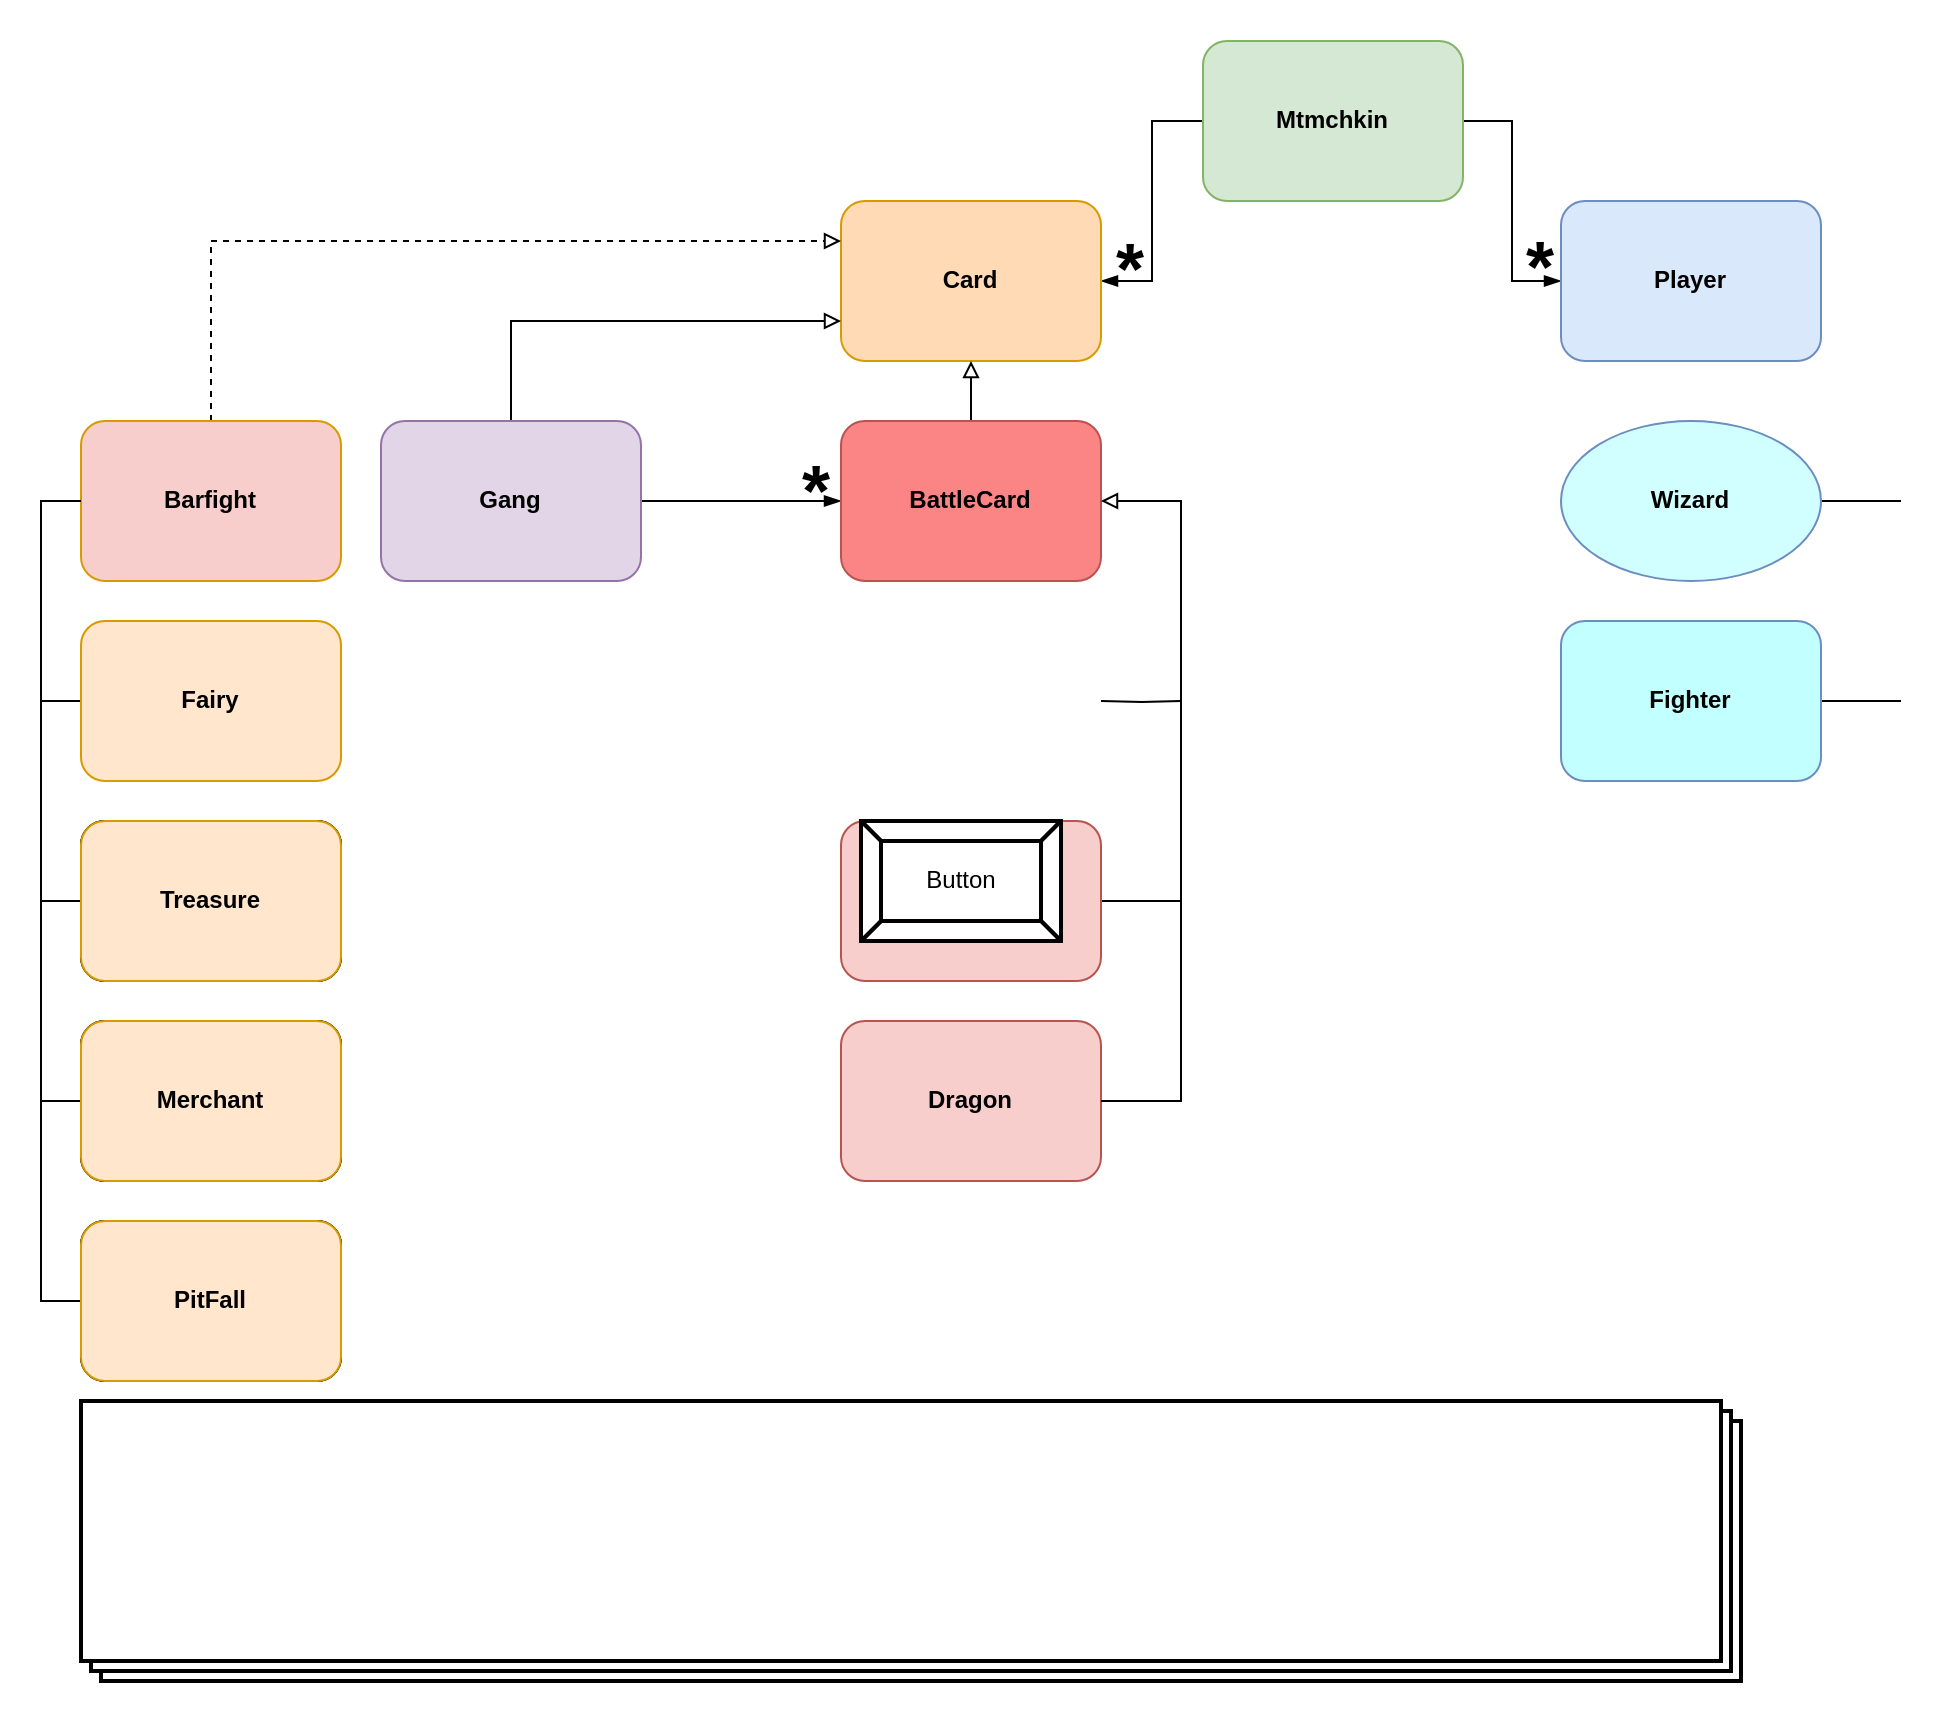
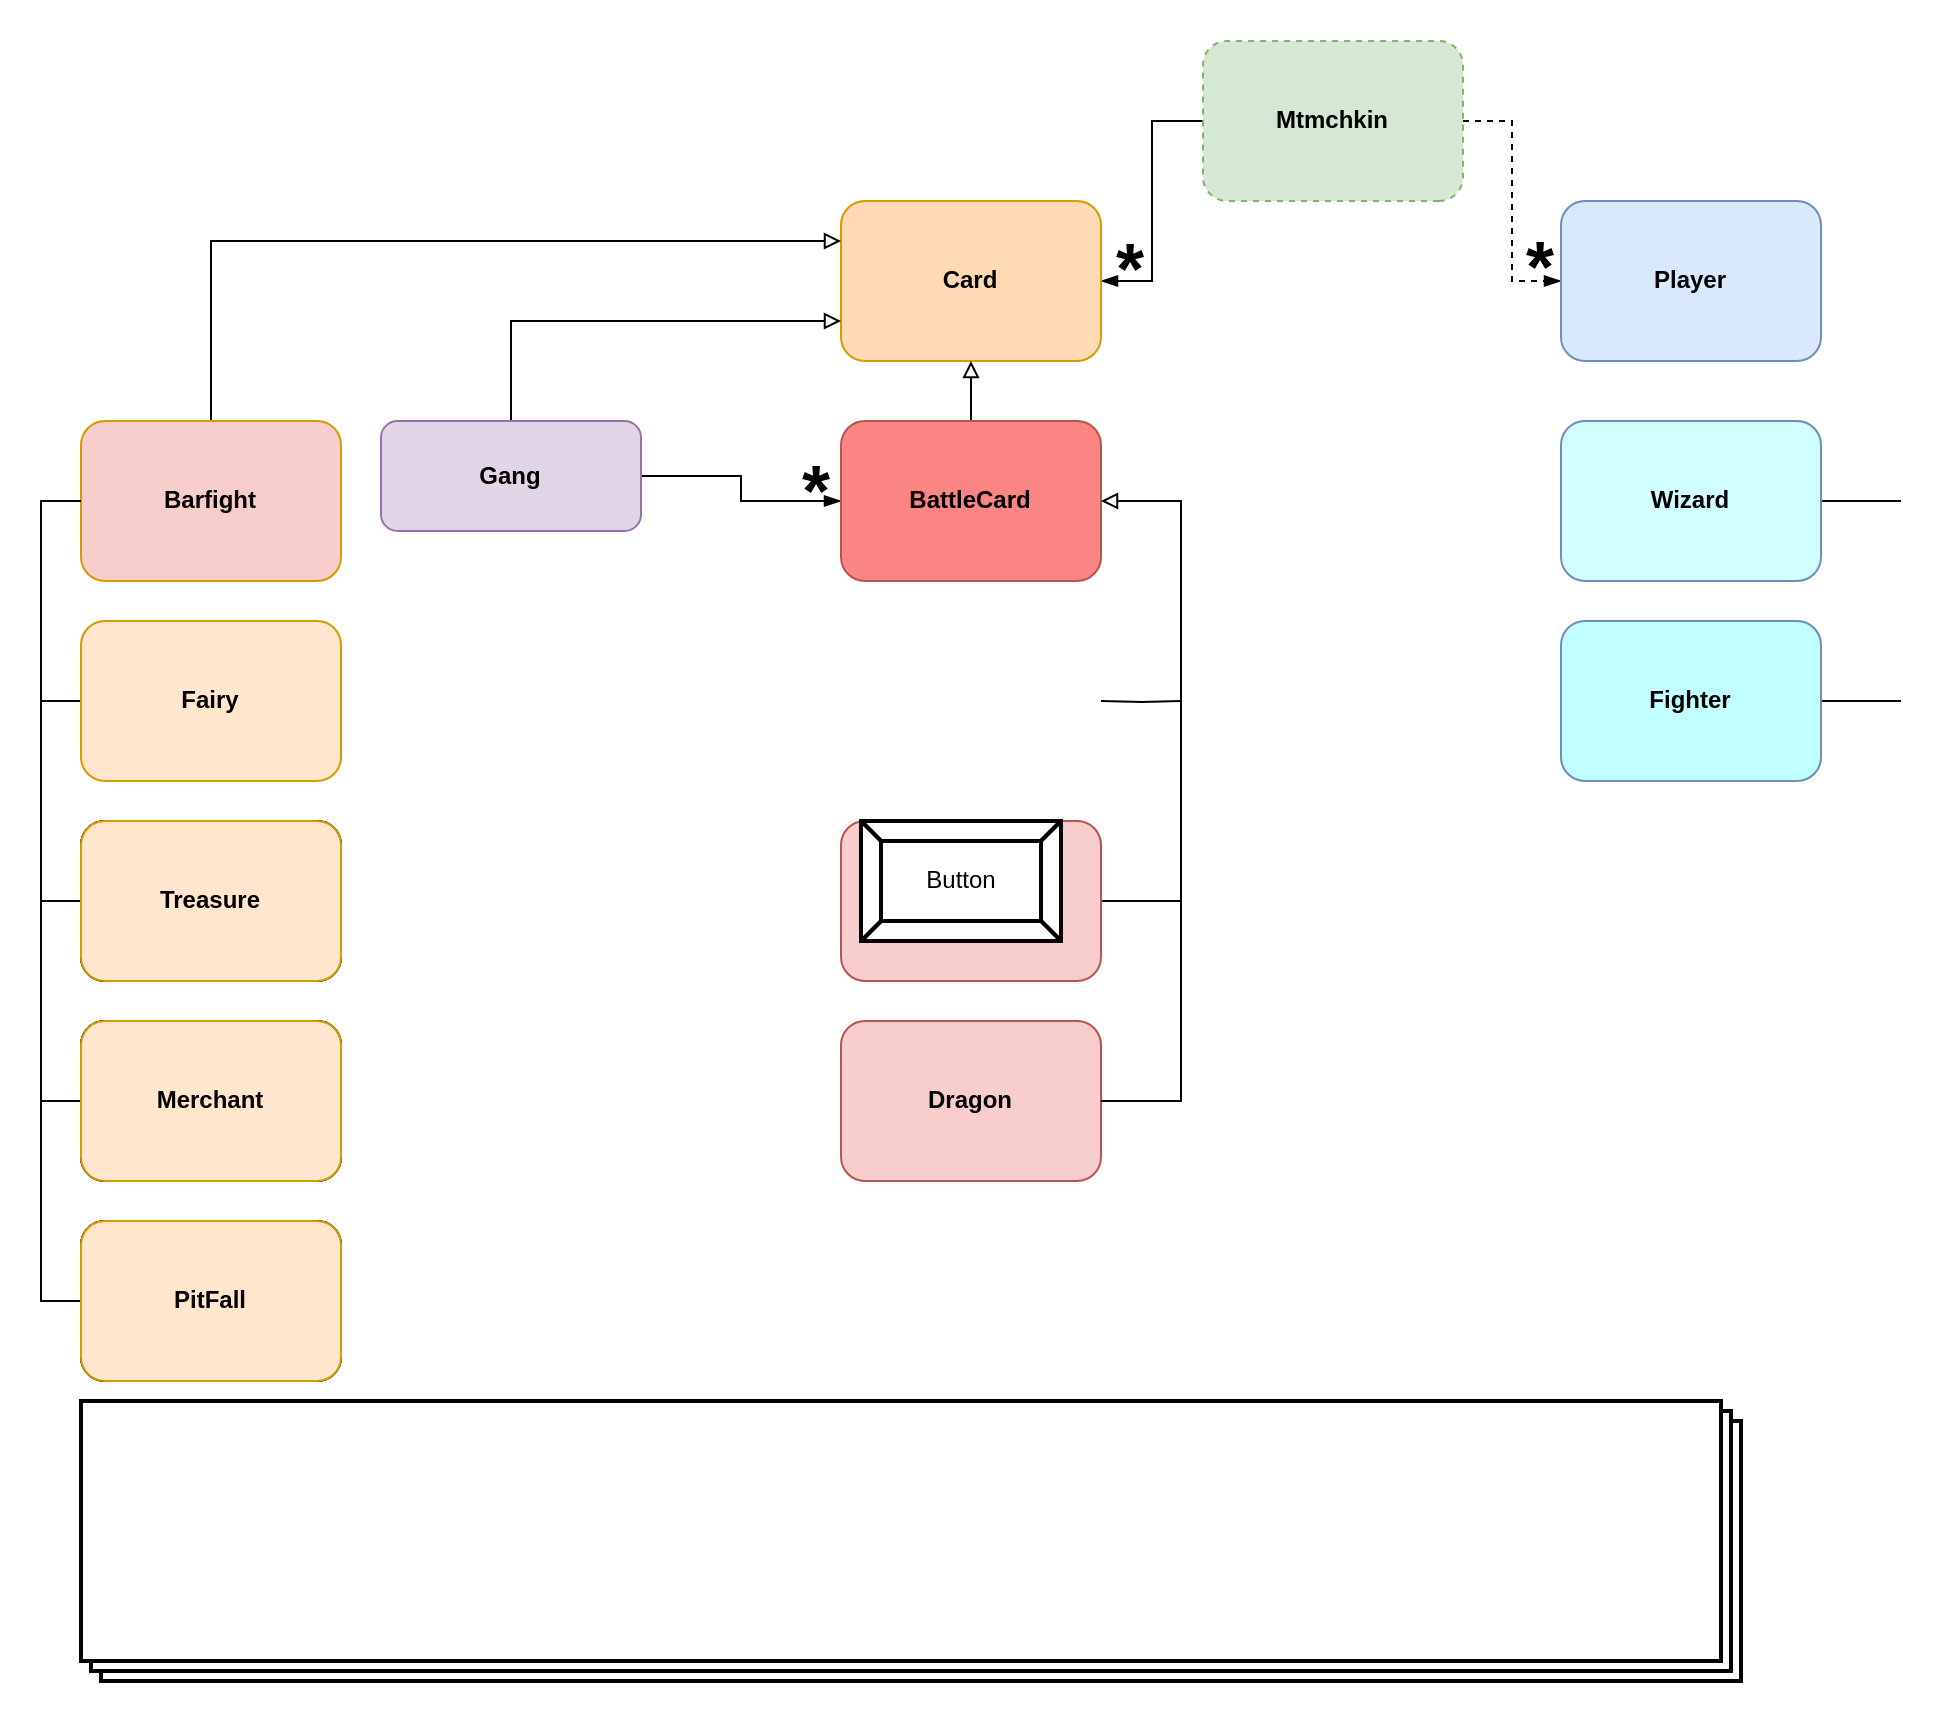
node "Mtmchkin": style solid -> dashed
edge "Mtmchkin" -> "Player": style solid -> dashed
edge "Barfight" -> "Card": style dashed -> solid
node "Gang": size 260x160 -> 260x110
node "Wizard": shape ellipse -> rounded rectangle
